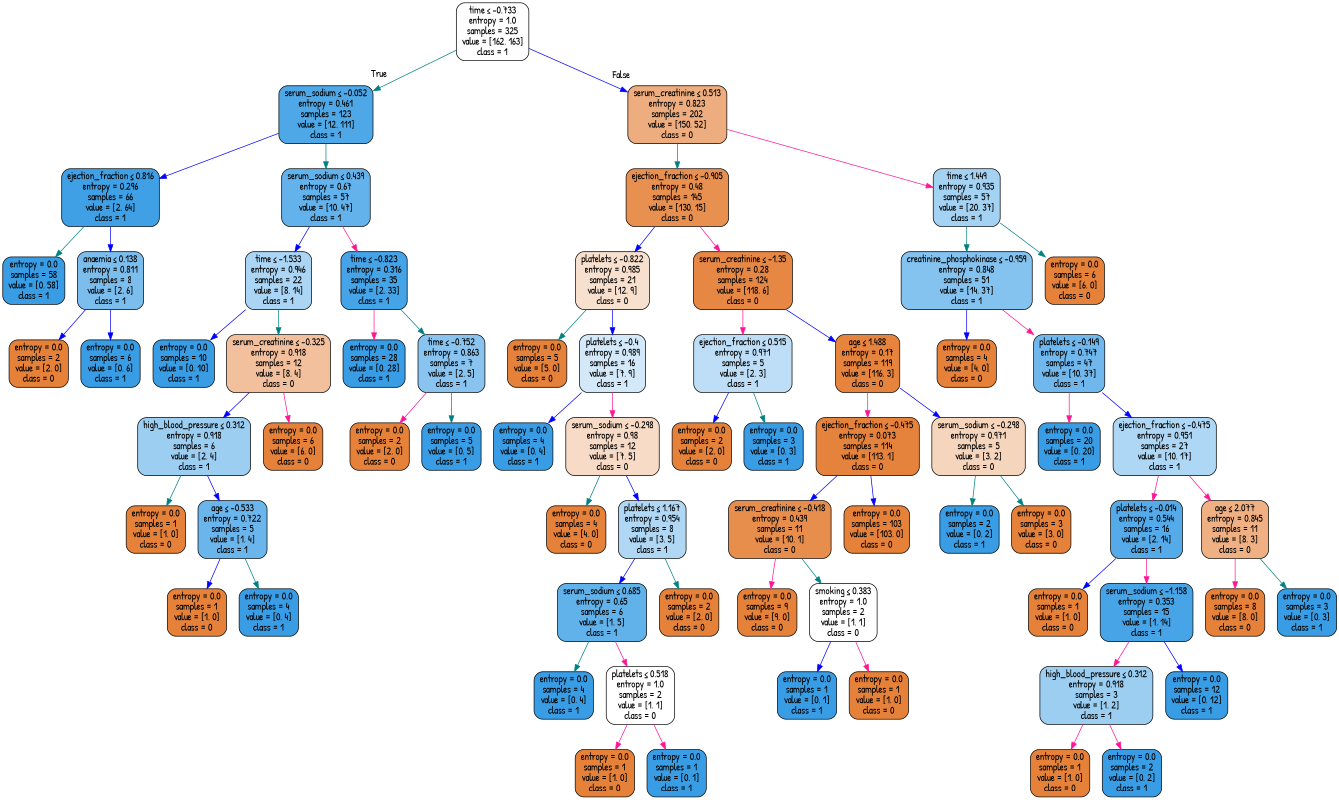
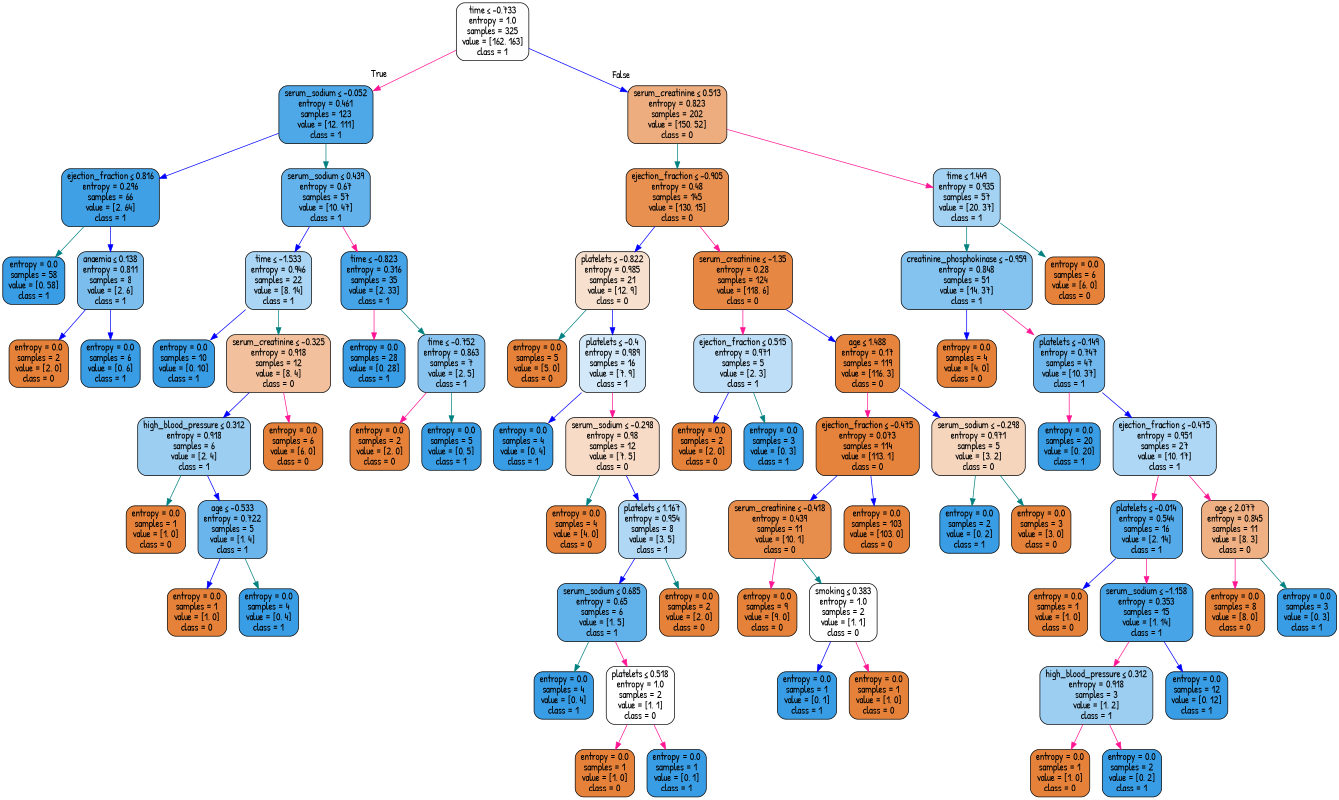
edge "time ≤ -0.733" -> "serum_sodium ≤ -0.052": color teal -> deeppink
